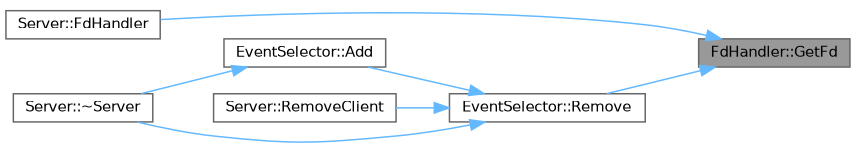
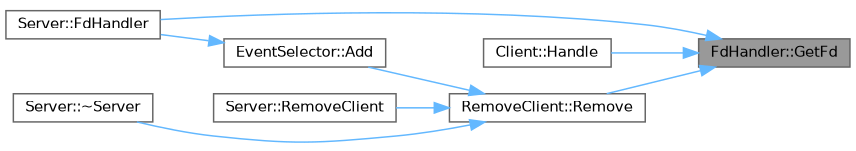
node "Client::Handle": added
edge "Server::~Server" -> "EventSelector::Add": now "Server::FdHandler" -> "EventSelector::Add"
node "EventSelector::Remove": label "EventSelector::Remove" -> "RemoveClient::Remove"
